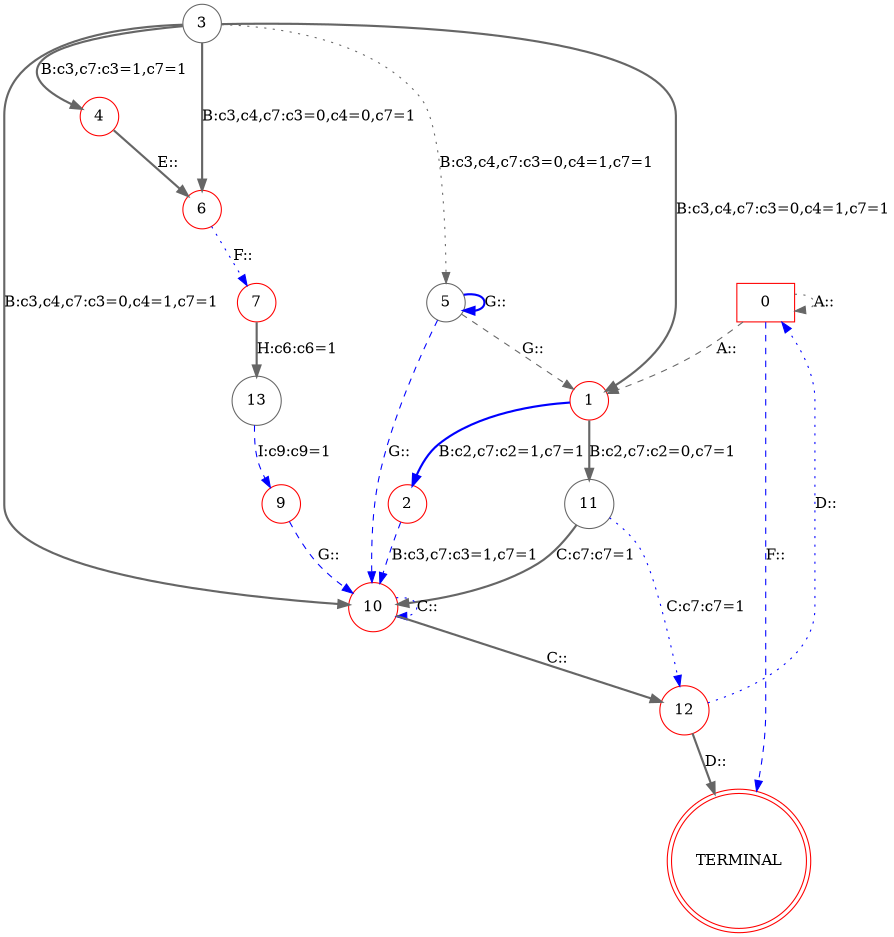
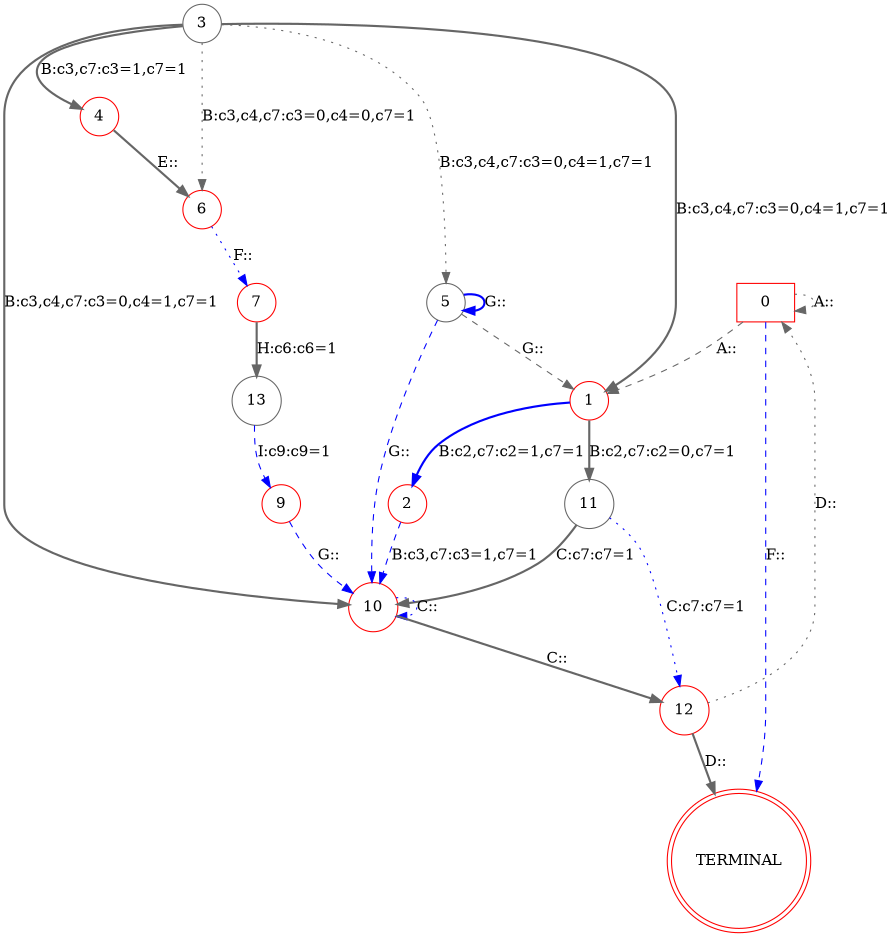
edge "3" -> "6": style bold -> dotted
edge "12" -> "0": color blue -> gray40
